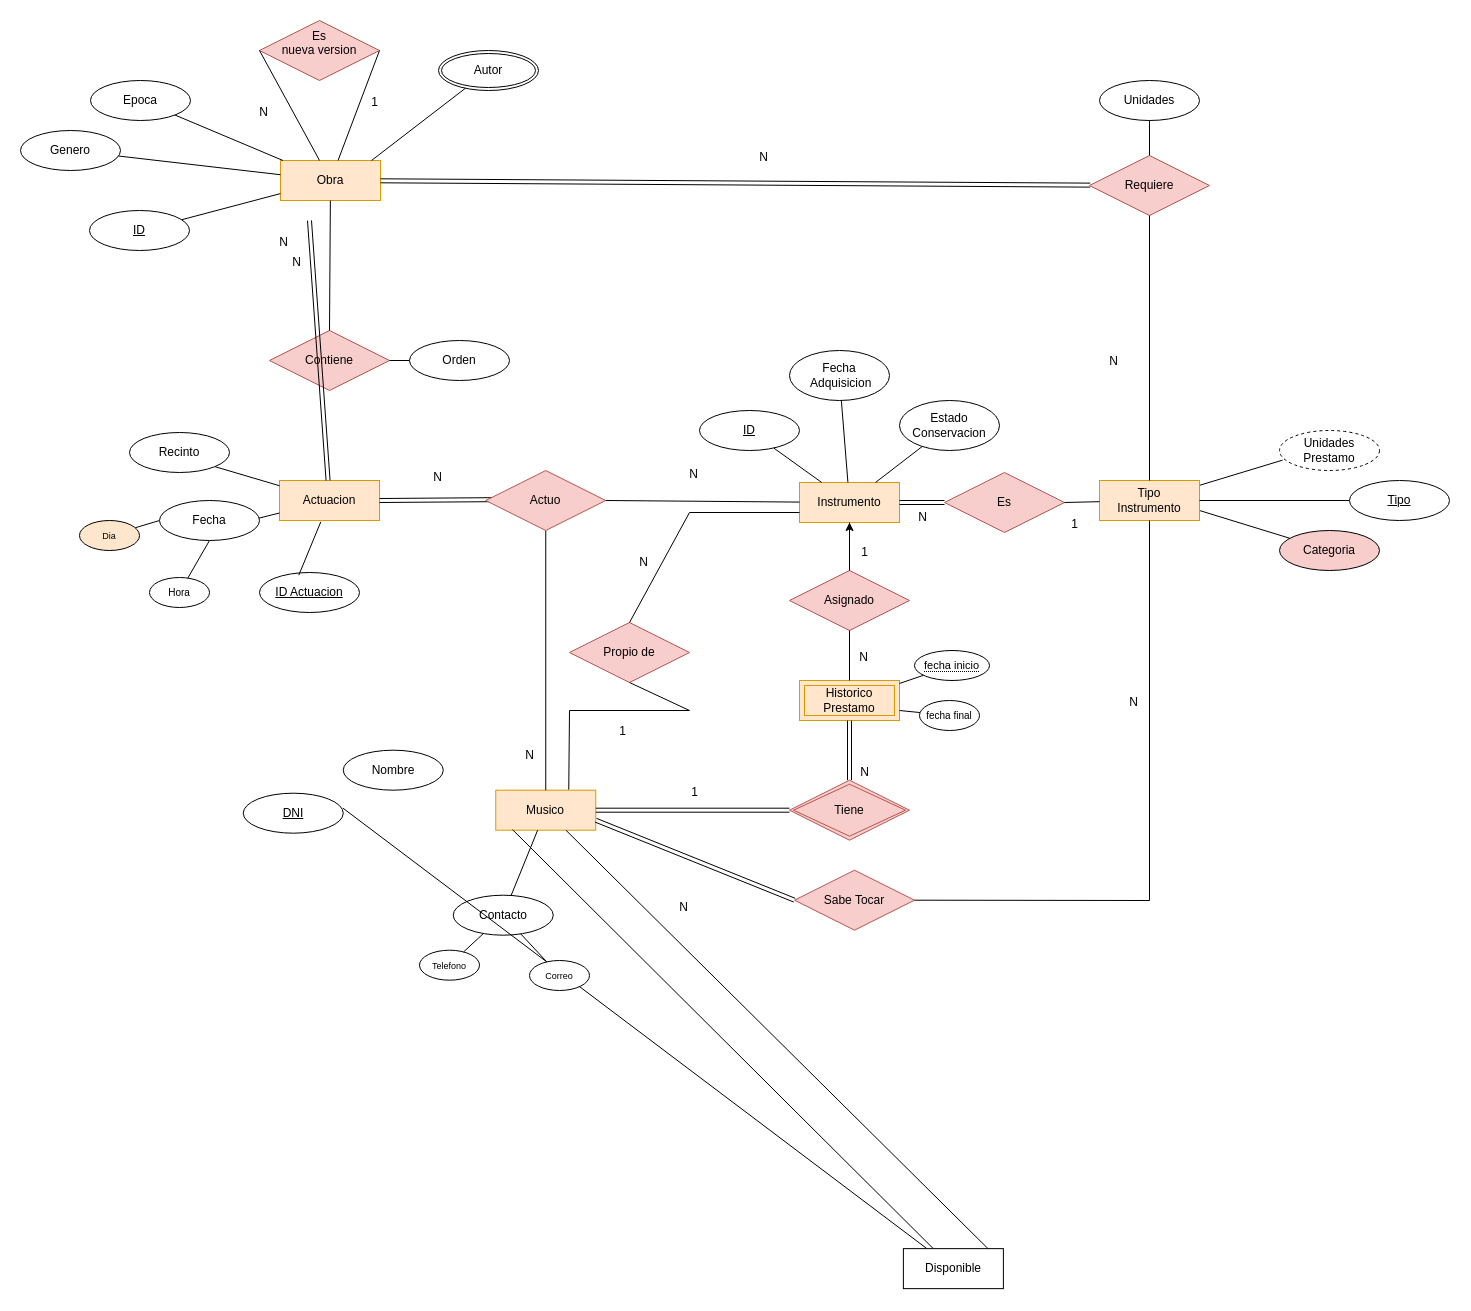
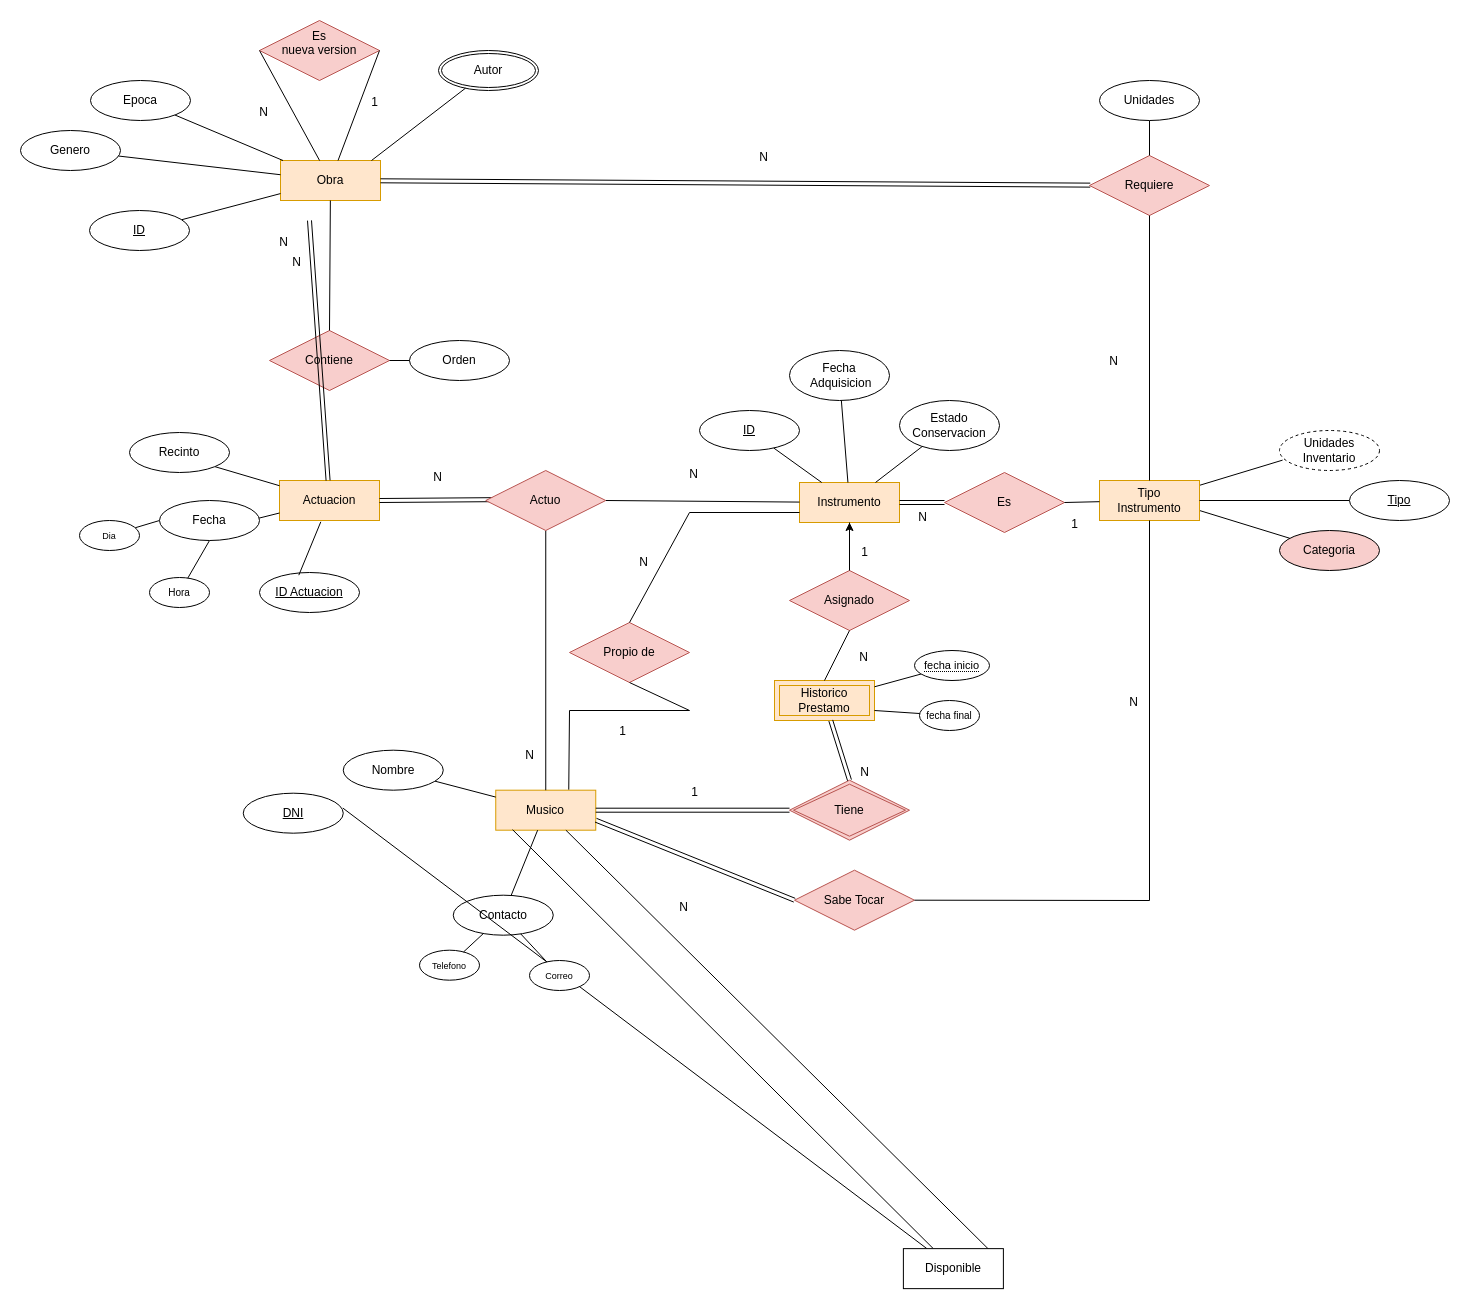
node "Unidades Prestamo": label "Unidades Prestamo" -> "Unidades Inventario"
node "Dia": fillcolor #ffe6cc -> #ffffff
node "Historico Prestamo": moved (850, 701) -> (825, 701)
edge "Nombre" -- "Musico": added
